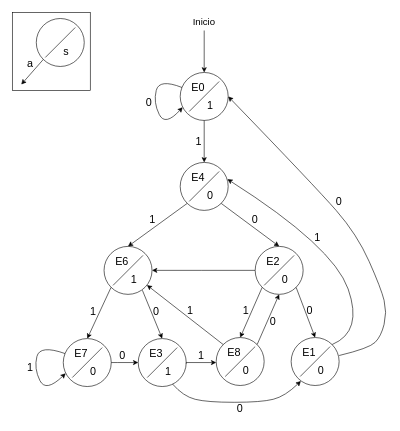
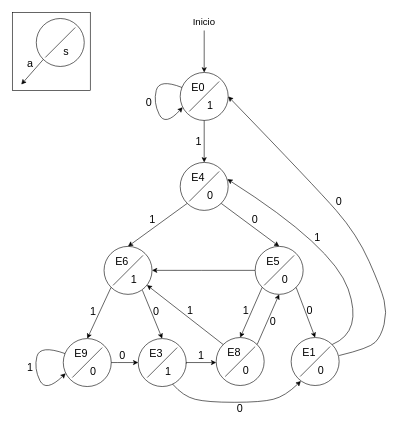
node "E2": label "E2" -> "E5"
node "E7": label "E7" -> "E9"
